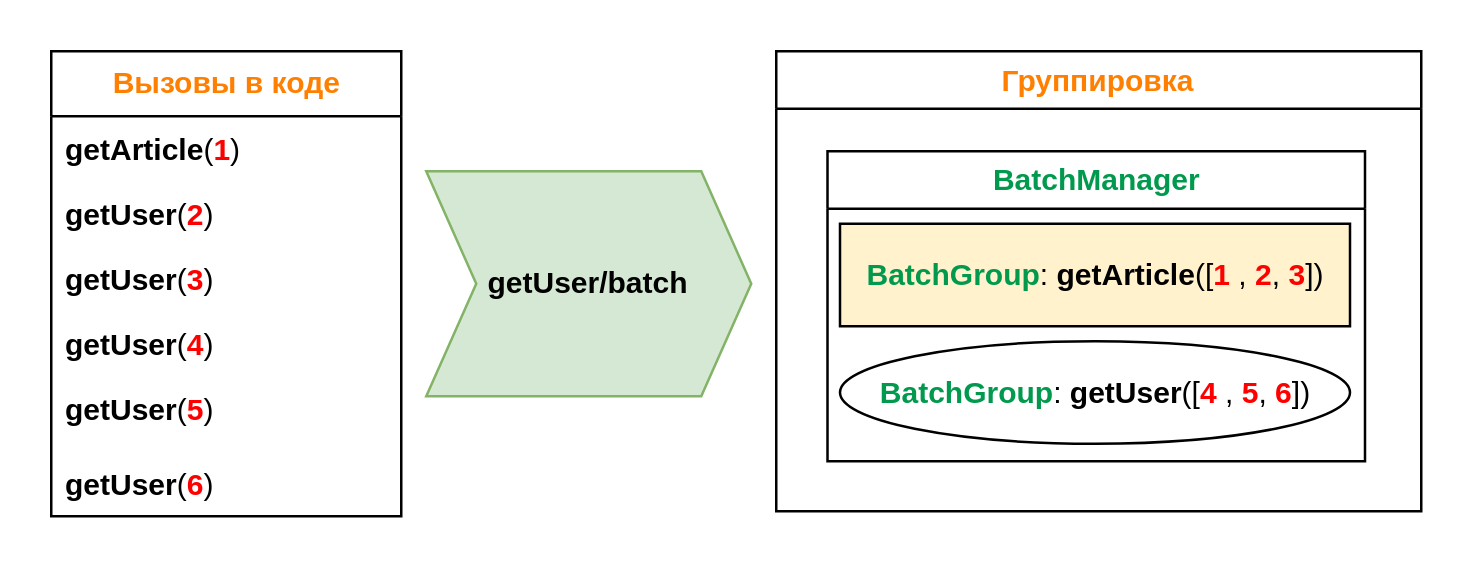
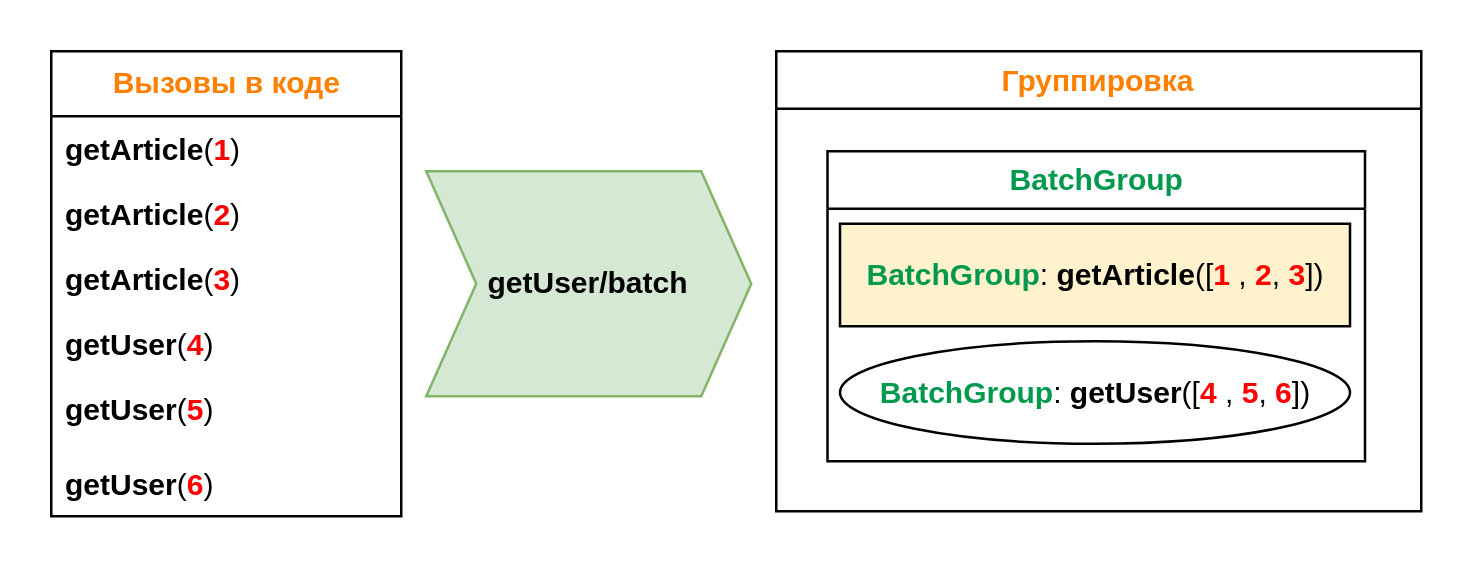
node "BatchManager": label "BatchManager" -> "BatchGroup"
node "getUser(2)": label "getUser(2)" -> "getArticle(2)"
node "getUser(3)": label "getUser(3)" -> "getArticle(3)"
